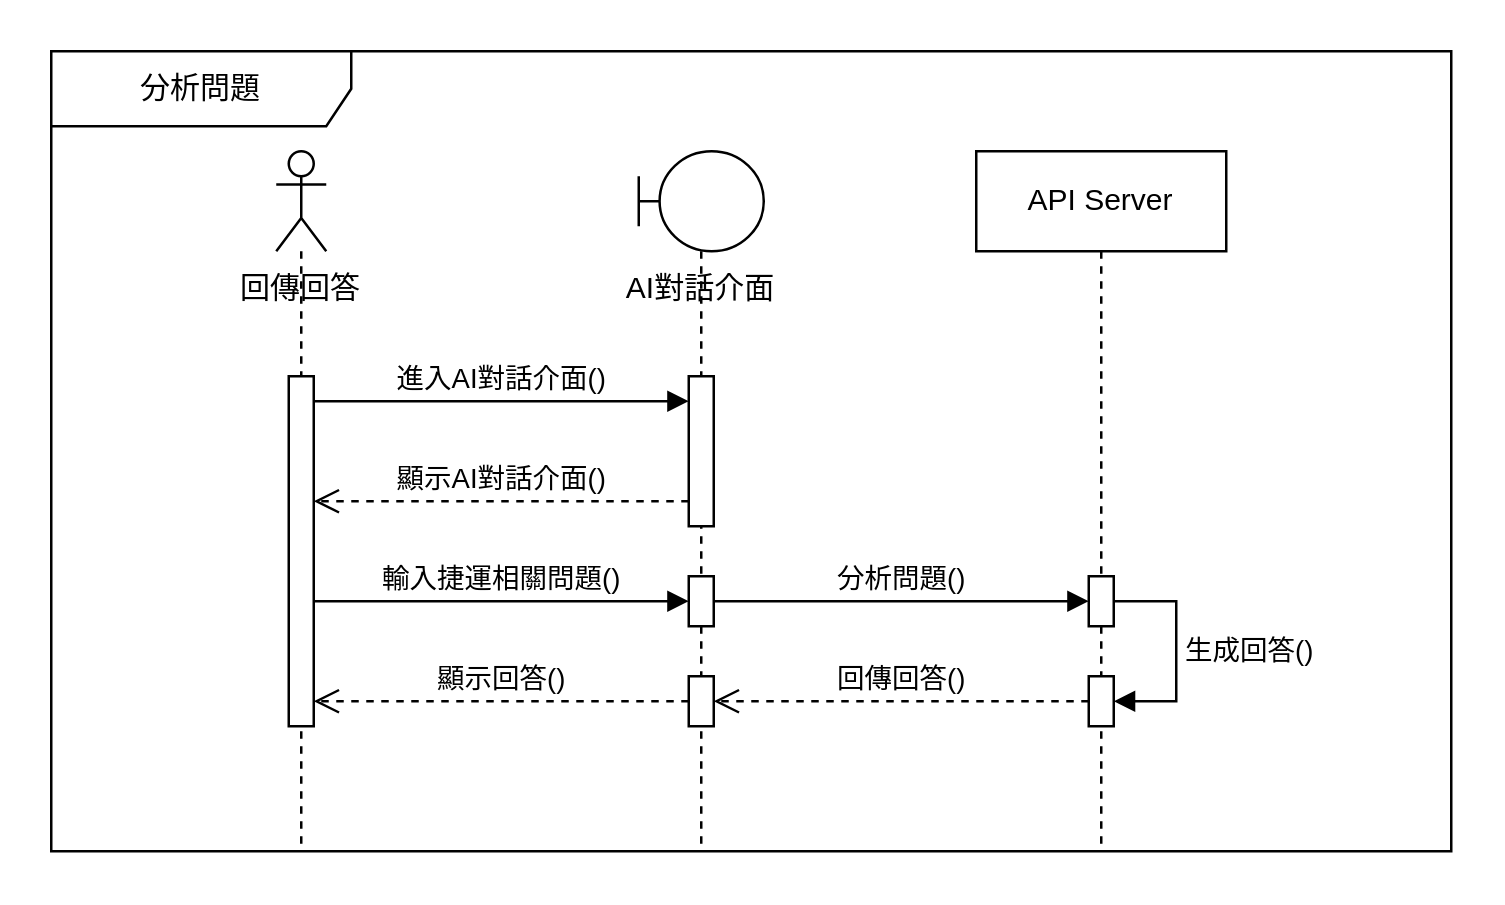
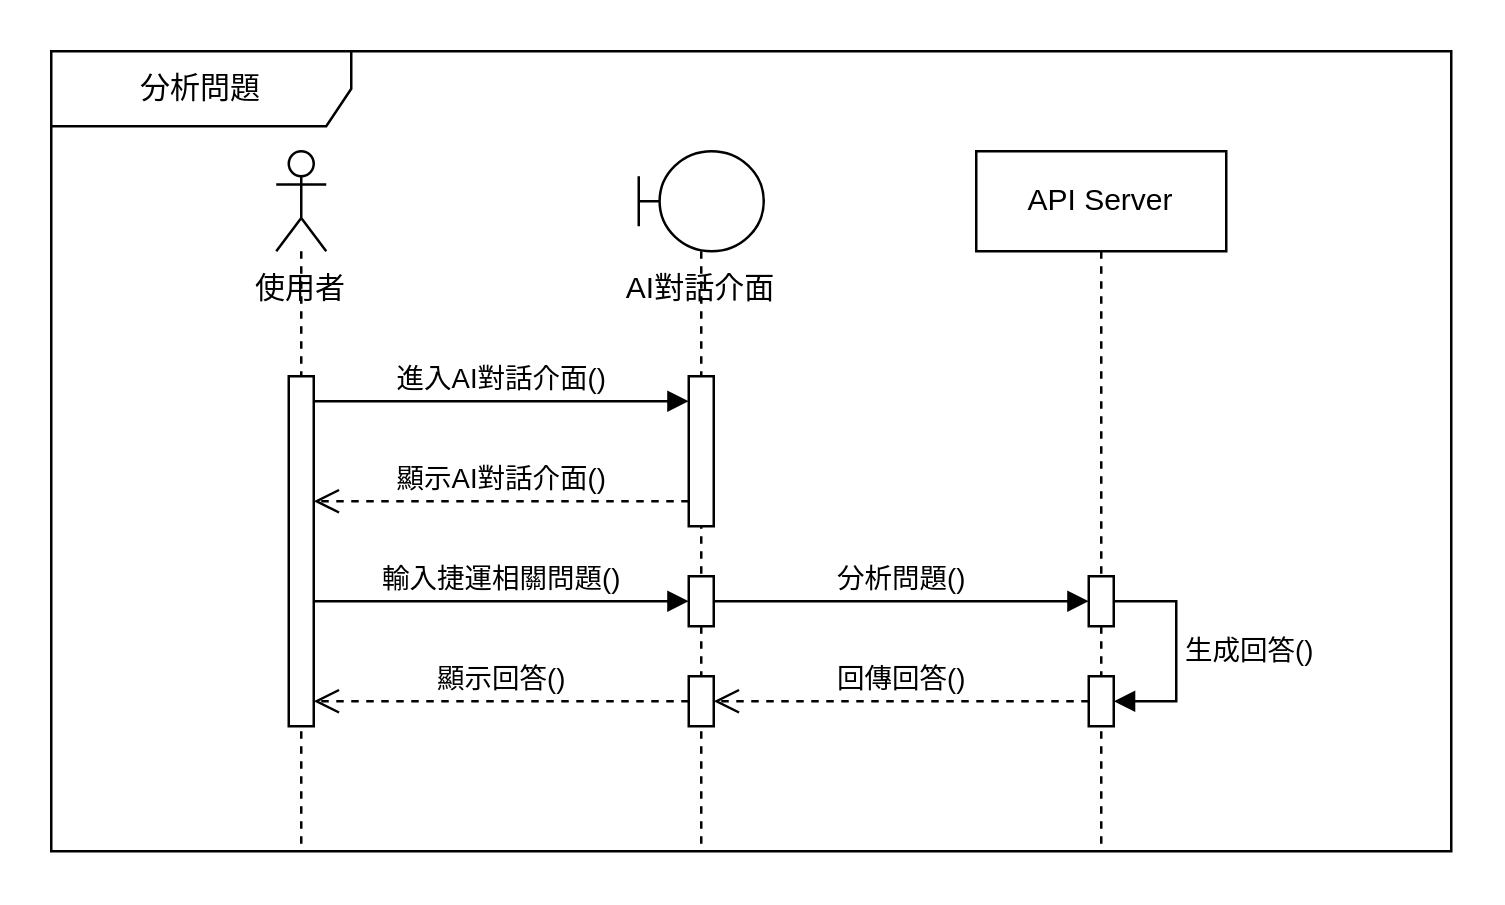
node "回傳回答": label "回傳回答" -> "使用者"
